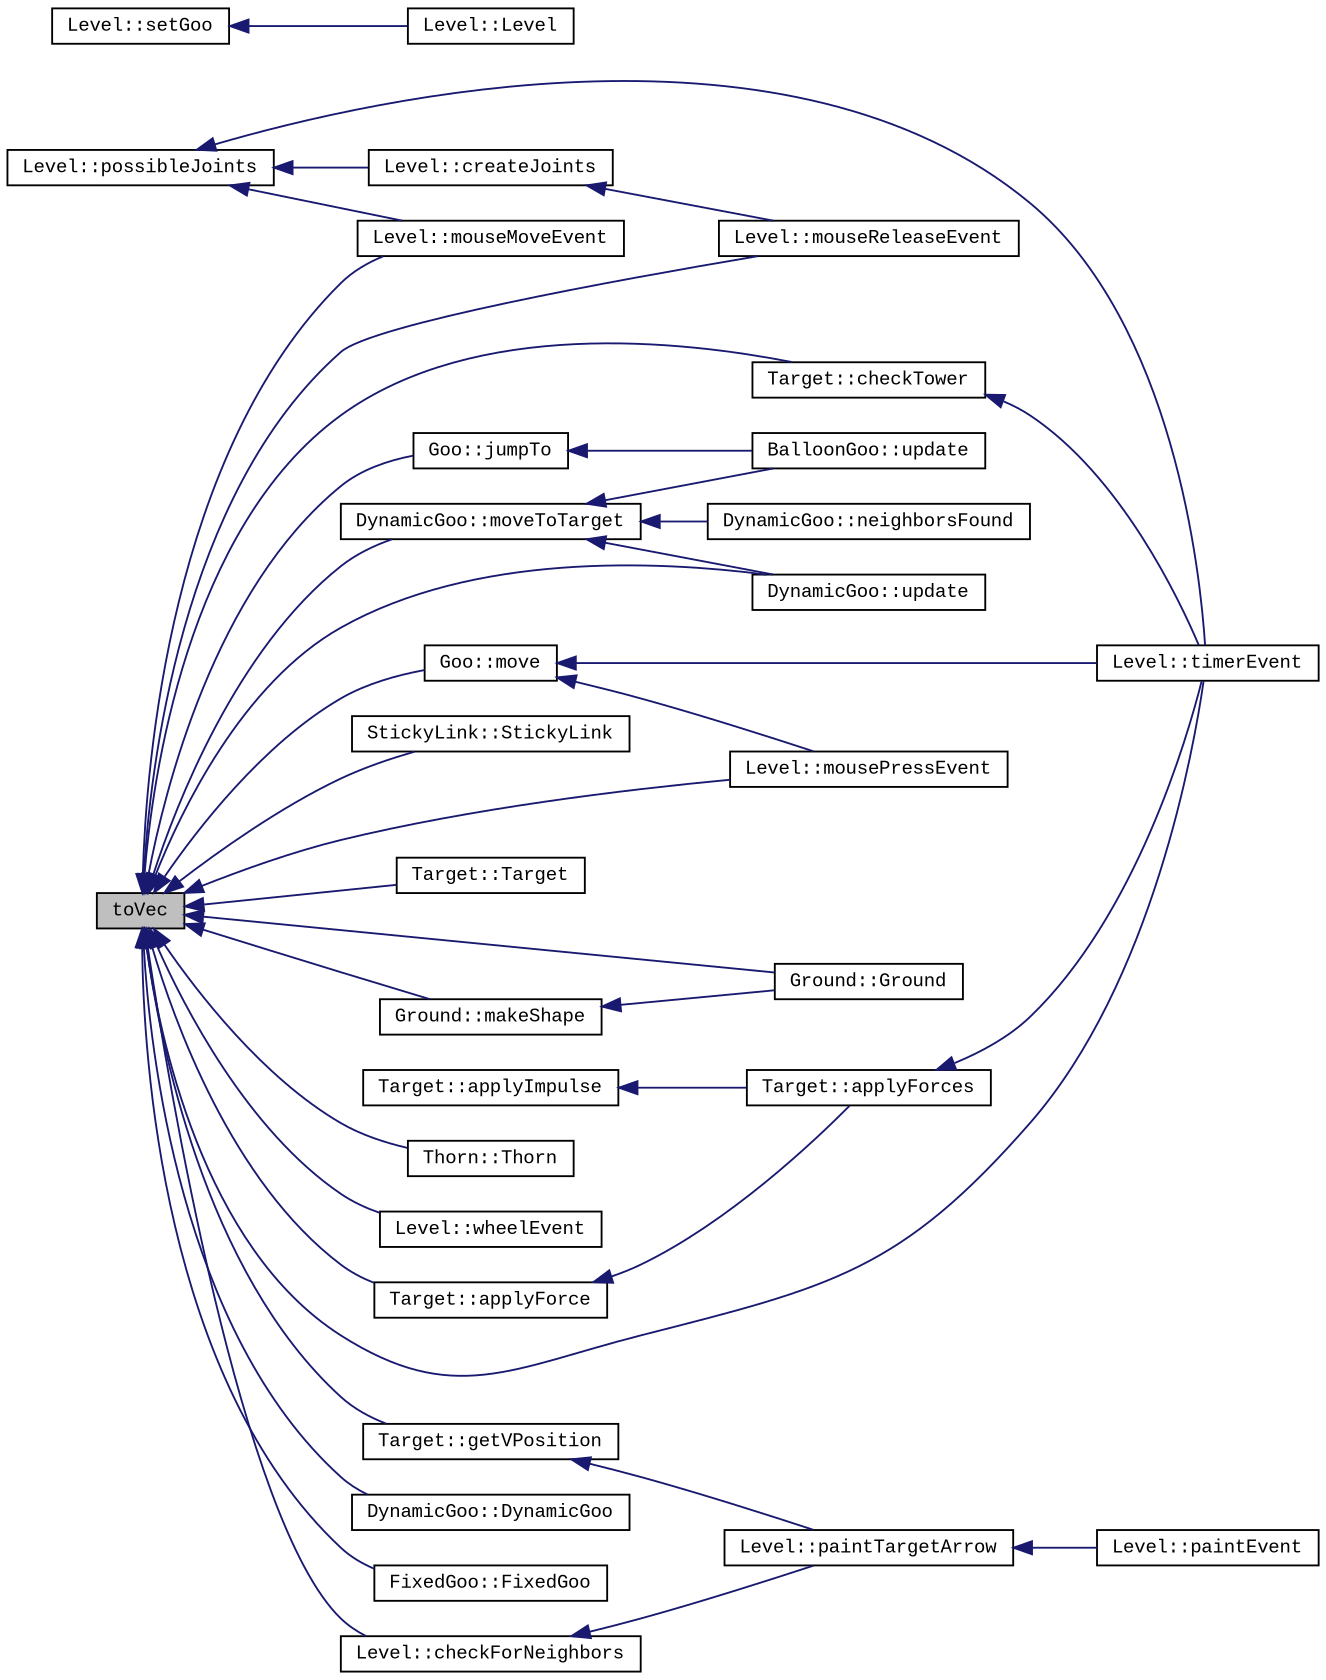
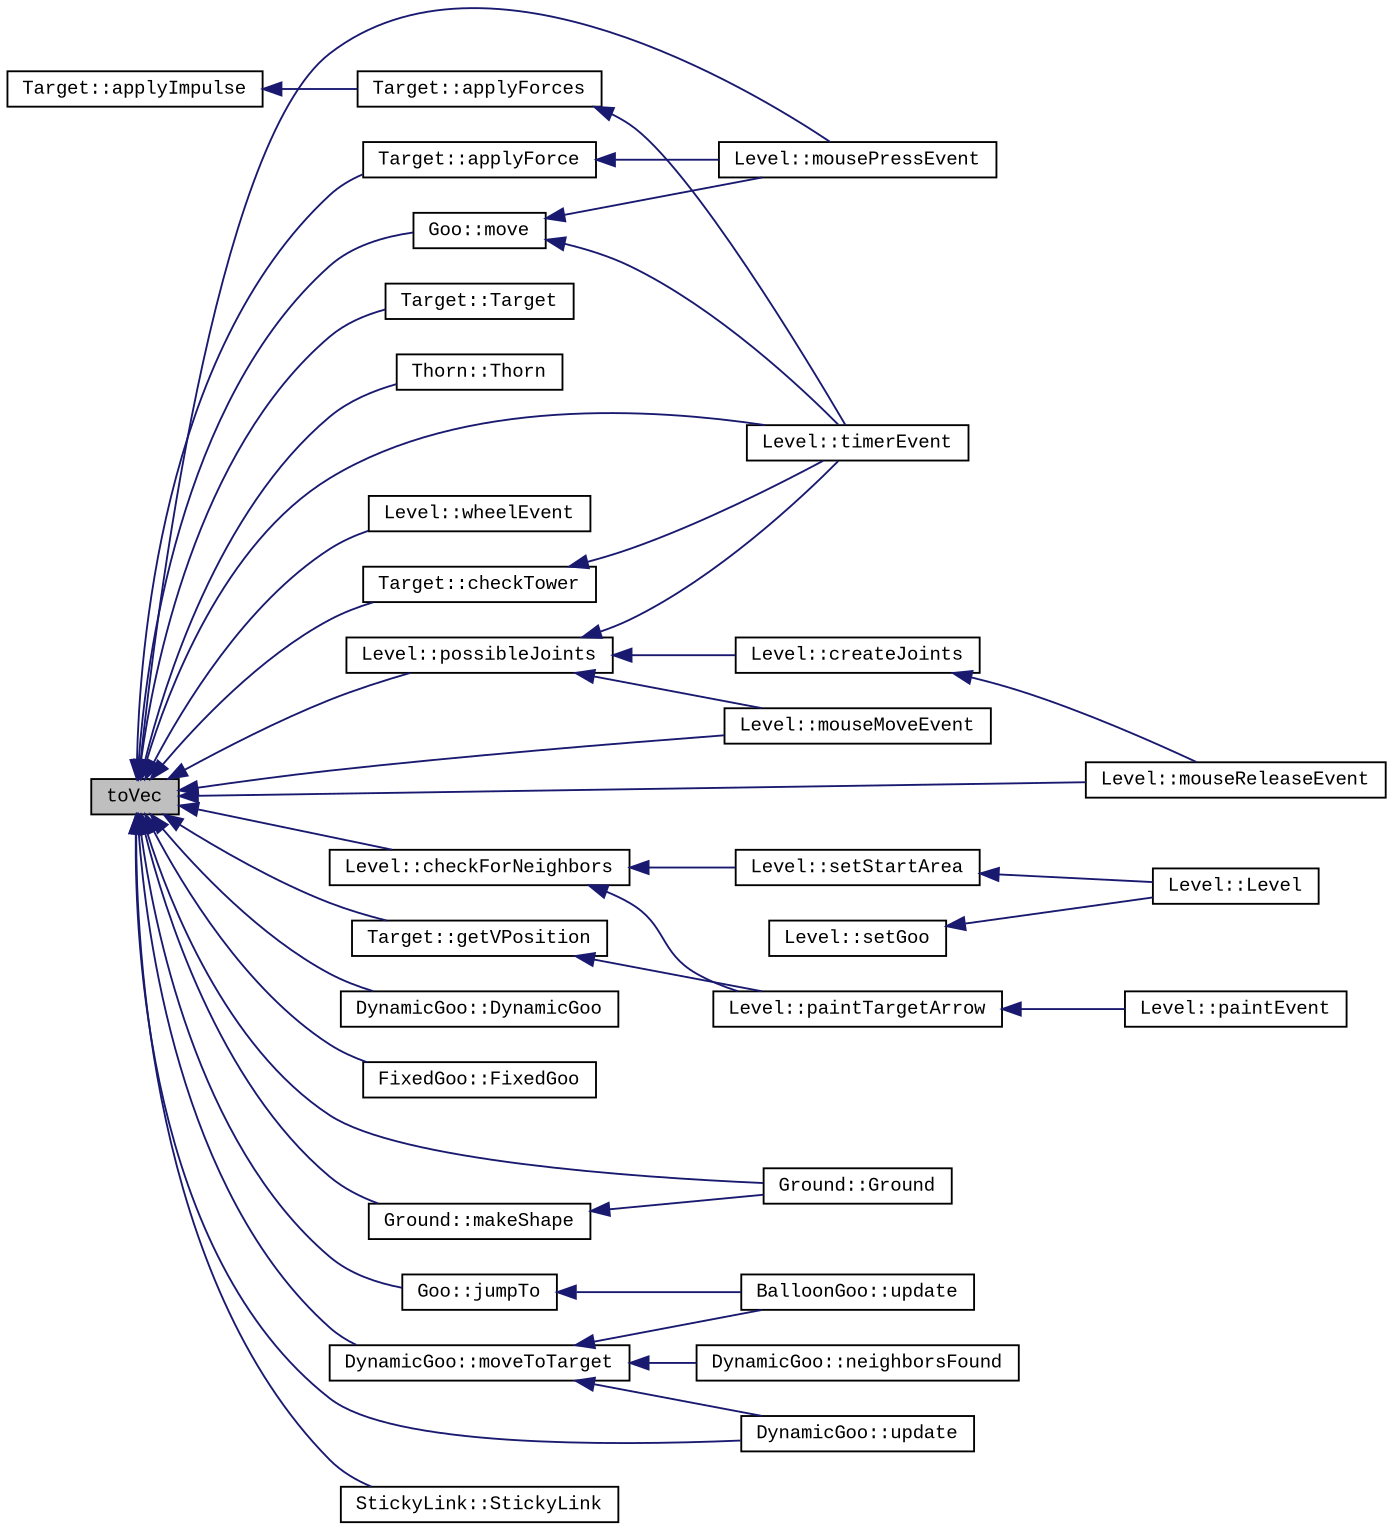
edge "Level::possibleJoints" -> "toVec": added
node "Level::setStartArea": added
edge "Target::applyForces" -> "Target::applyForce": now "Level::mousePressEvent" -> "Target::applyForce"
